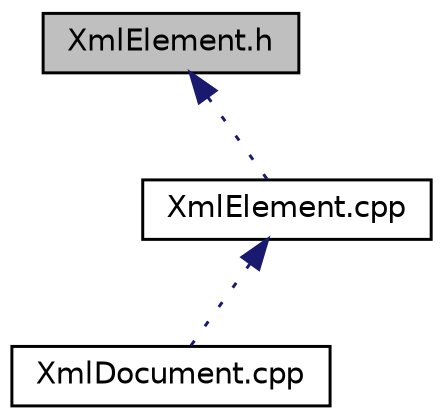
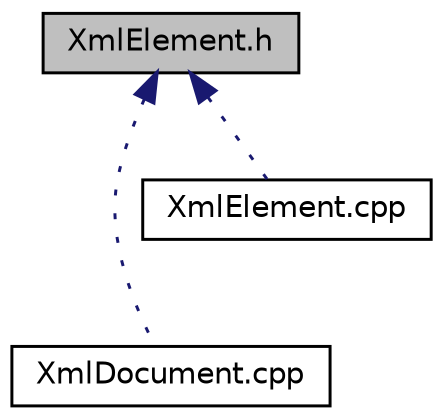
edge "XmlDocument.cpp" -> "XmlElement.cpp": now "XmlDocument.cpp" -> "XmlElement.h"
